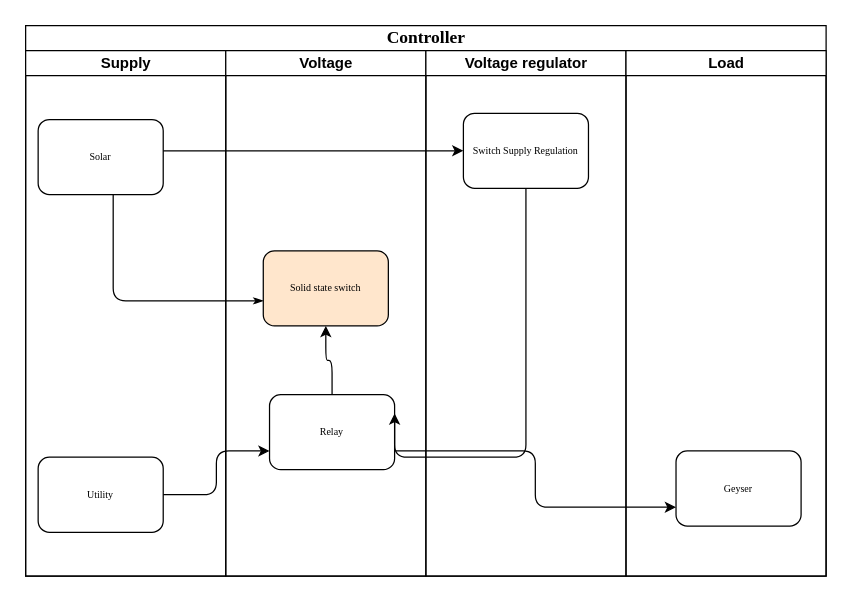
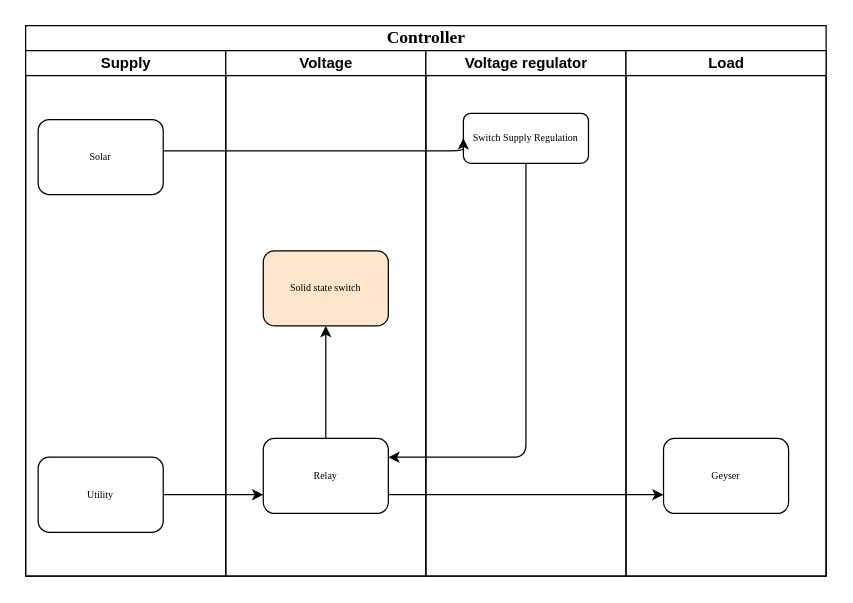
node "Switch Supply Regulation": size 125x75 -> 125x50
edge "Solar" -> "Solid state switch": removed
node "Relay": moved (332, 432) -> (326, 476)
node "Geyser": moved (738, 488) -> (726, 476)
